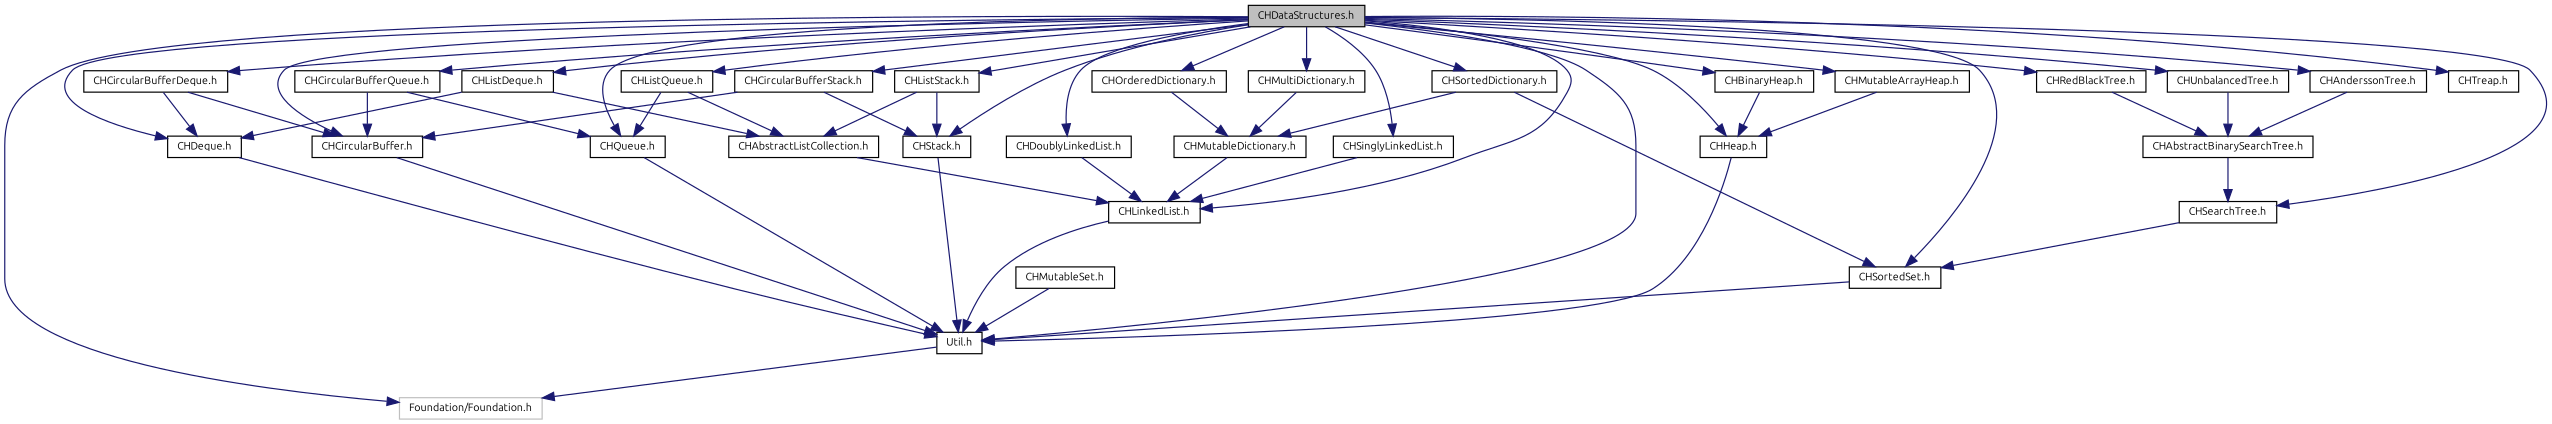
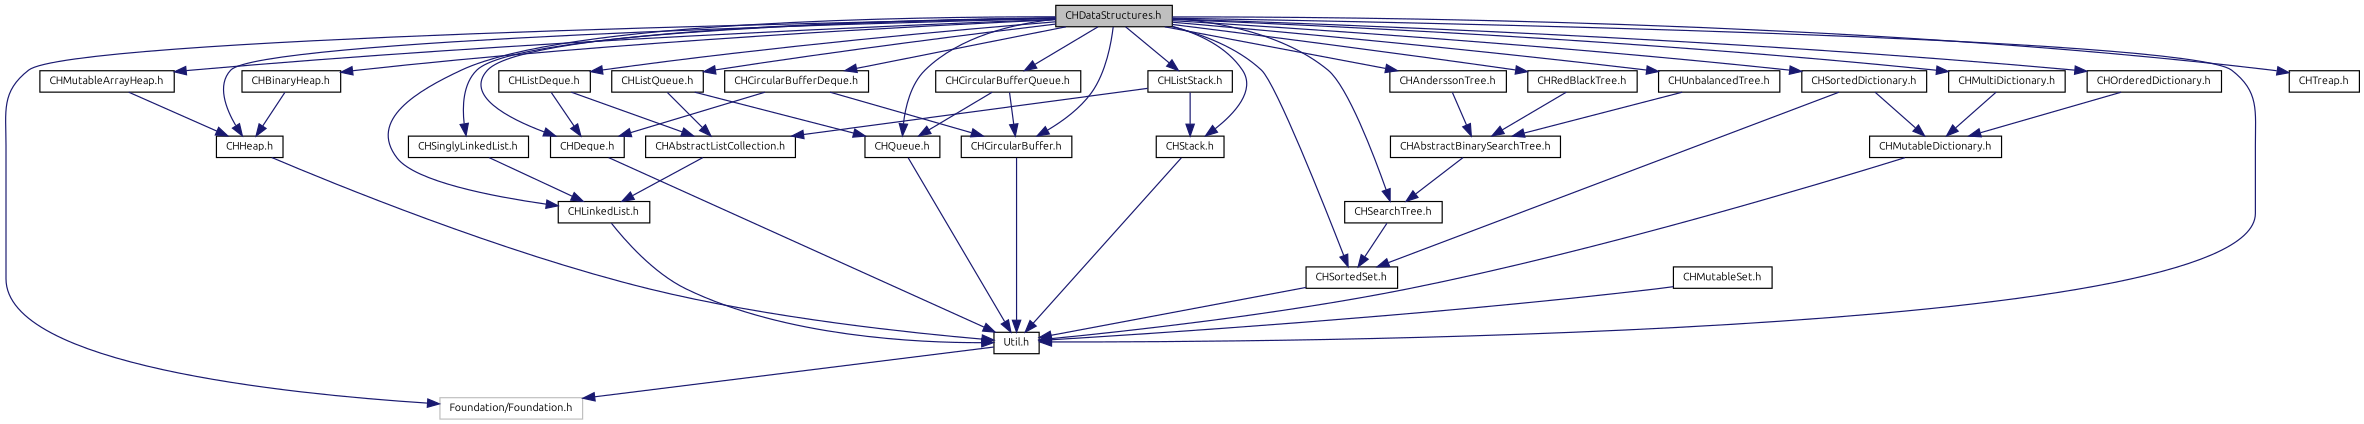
node "CHCircularBufferStack.h": removed
node "CHDoublyLinkedList.h": removed
edge "CHMutableDictionary.h" -> "CHLinkedList.h": now "CHMutableDictionary.h" -> "Util.h"
